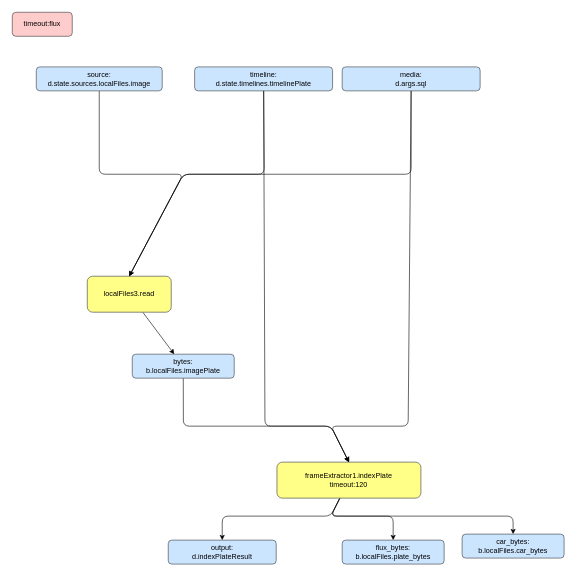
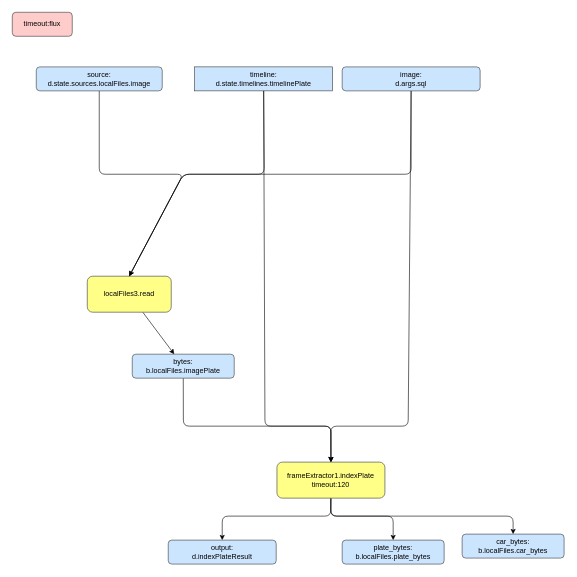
node "timeline: d.state.timelines.timelinePlate": shape rounded rectangle -> rectangle
node "media: d.args.sql": label "media: d.args.sql" -> "image: d.args.sql"
node "frameExtractor1.indexPlate timeout:120": size 144x36 -> 108x36
node "flux_bytes: b.localFiles.plate_bytes": label "flux_bytes: b.localFiles.plate_bytes" -> "plate_bytes: b.localFiles.plate_bytes"
